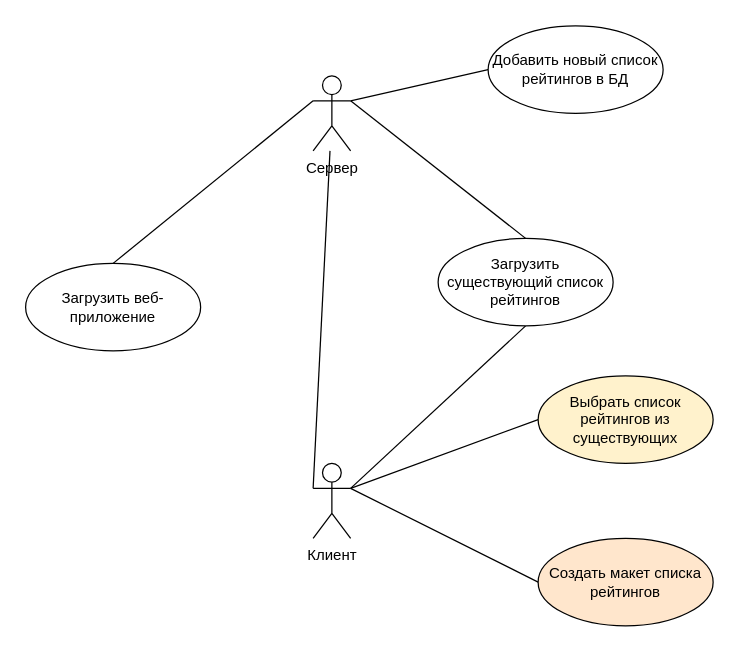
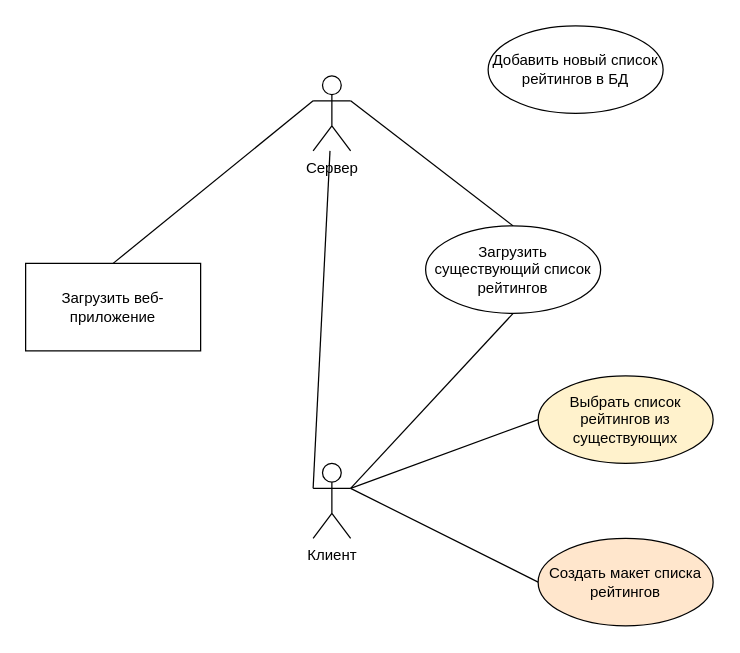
edge "Добавить новый список рейтингов в БД" -- "Сервер": removed
node "Загрузить существующий список рейтингов": moved (526, 282) -> (513, 269)
node "Загрузить веб-приложение": shape ellipse -> rectangle
